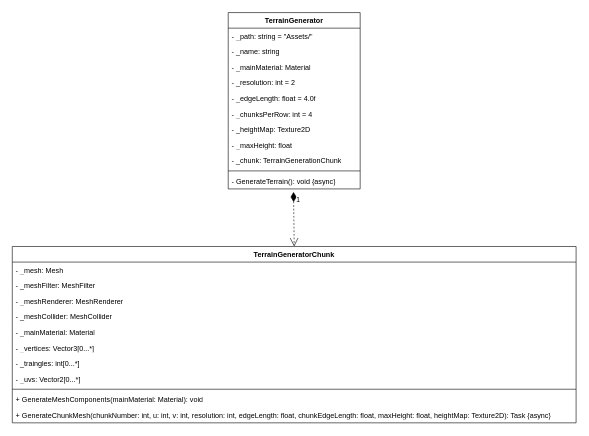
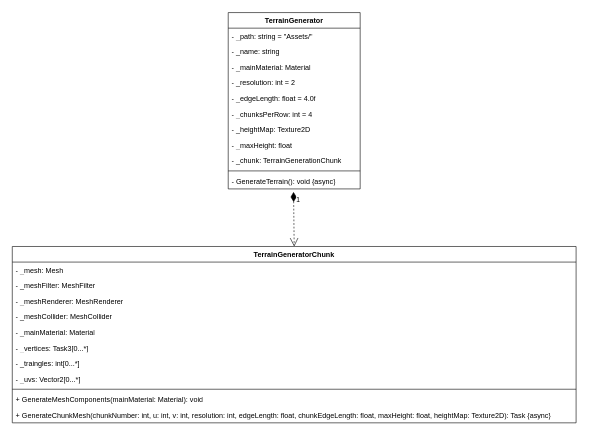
node "- _vertices: Vector3[0...*]": label "- _vertices: Vector3[0...*]" -> "- _vertices: Task3[0...*]"
